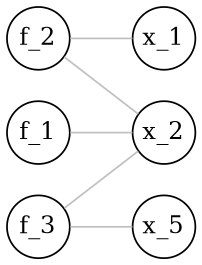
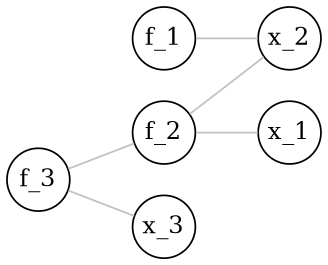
edge "x_2" -- "f_3": now "f_2" -- "f_3"
node "x_5": label "x_5" -> "x_3"
